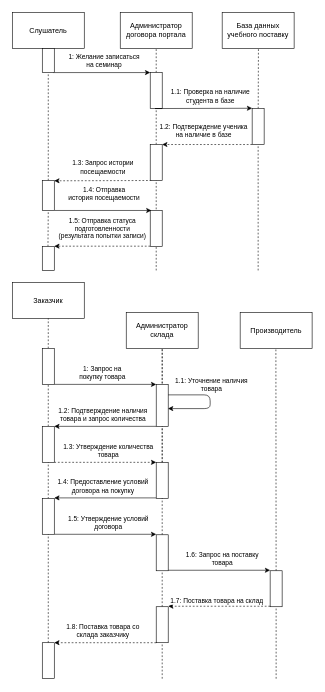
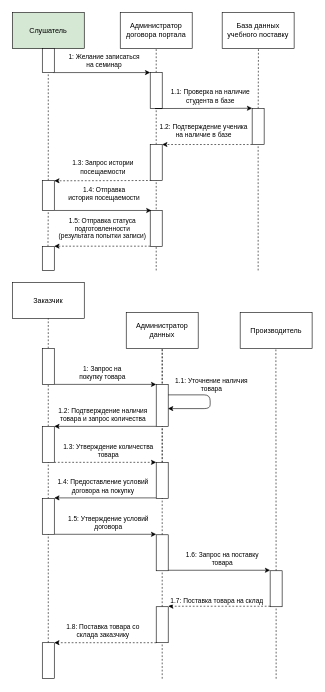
node "Слушатель": fillcolor #ffffff -> #d5e8d4
node "Администратор склада": label "Администратор склада" -> "Администратор данных"
